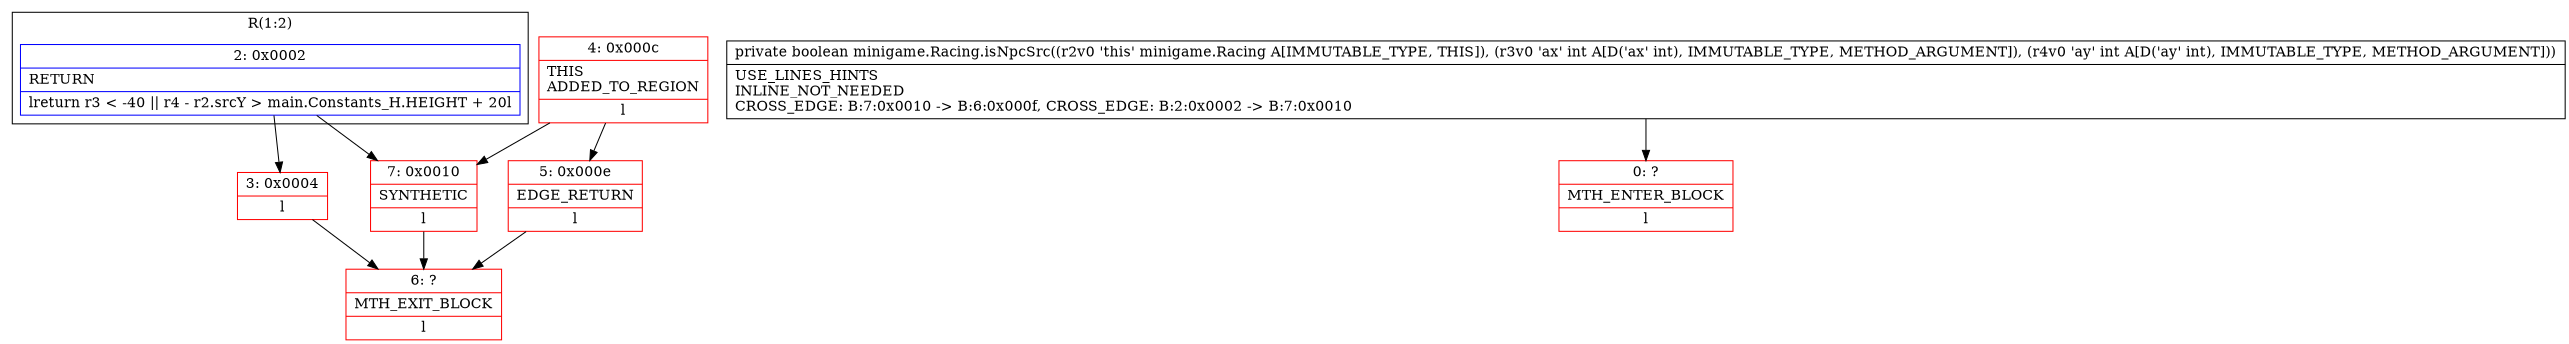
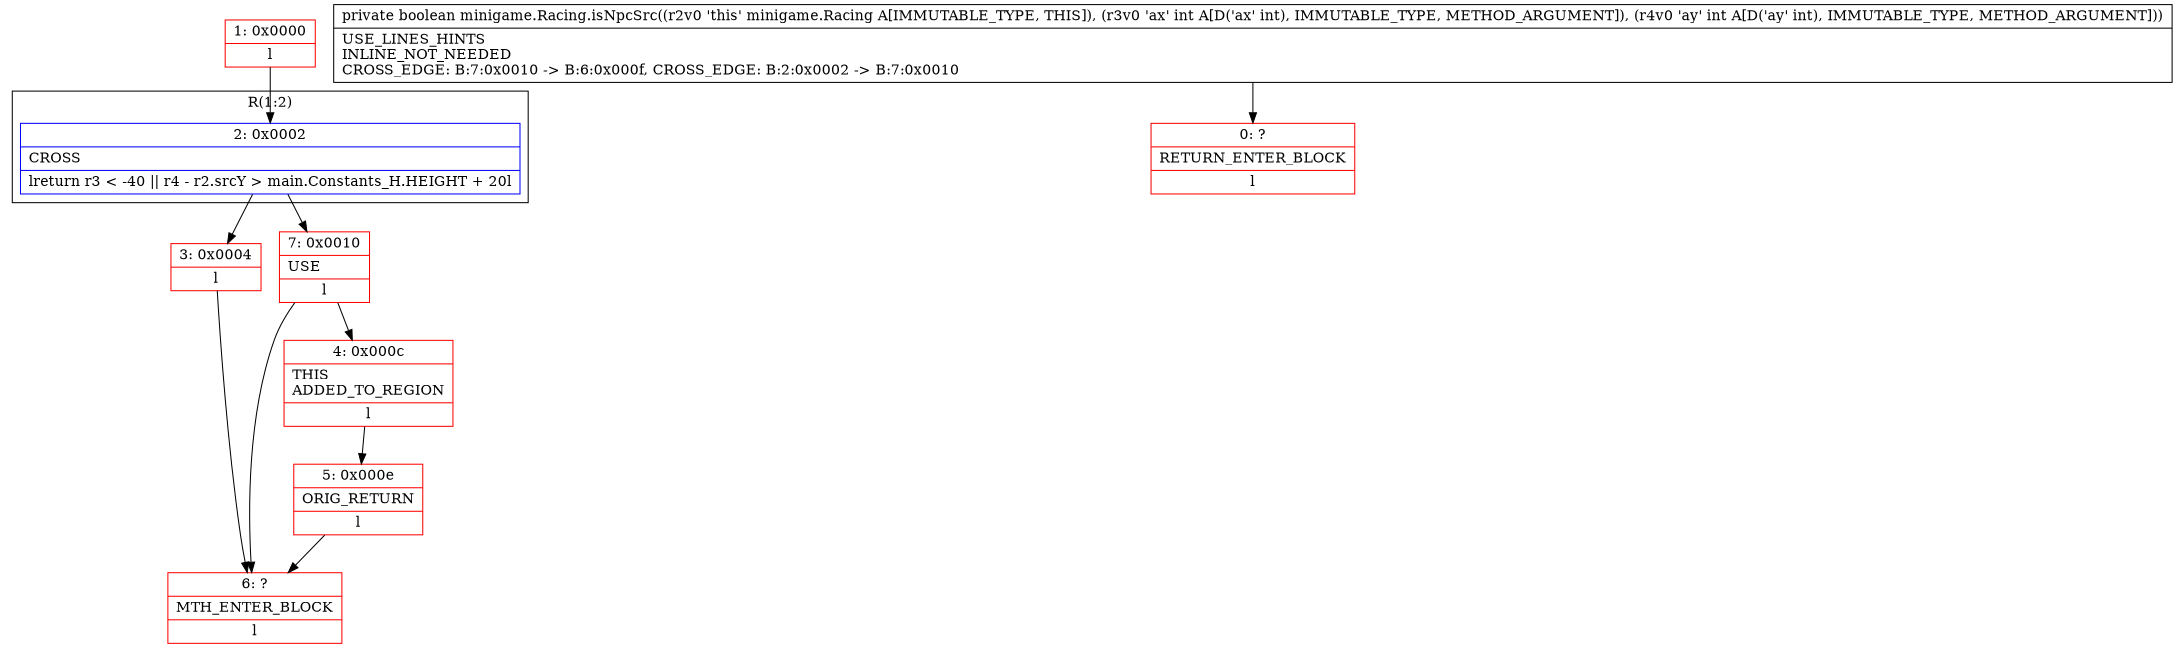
node "1: 0x0000": added
node "2: 0x0002": text "RETURN" -> "CROSS"
edge "4: 0x000c" -> "7: 0x0010": reversed
node "7: 0x0010": text "SYNTHETIC" -> "USE"
node "5: 0x000e": text "EDGE_RETURN" -> "ORIG_RETURN"
node "0: ?": text "MTH_ENTER_BLOCK" -> "RETURN_ENTER_BLOCK"
node "6: ?": text "MTH_EXIT_BLOCK" -> "MTH_ENTER_BLOCK"
